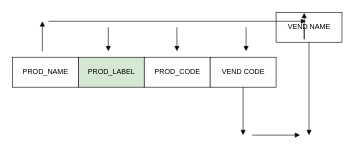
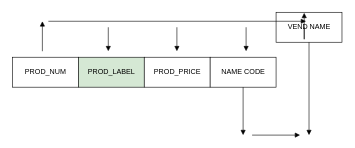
node "PROD_NAME": label "PROD_NAME" -> "PROD_NUM"
node "PROD_CODE": label "PROD_CODE" -> "PROD_PRICE"
node "VEND CODE": label "VEND CODE" -> "NAME CODE"
